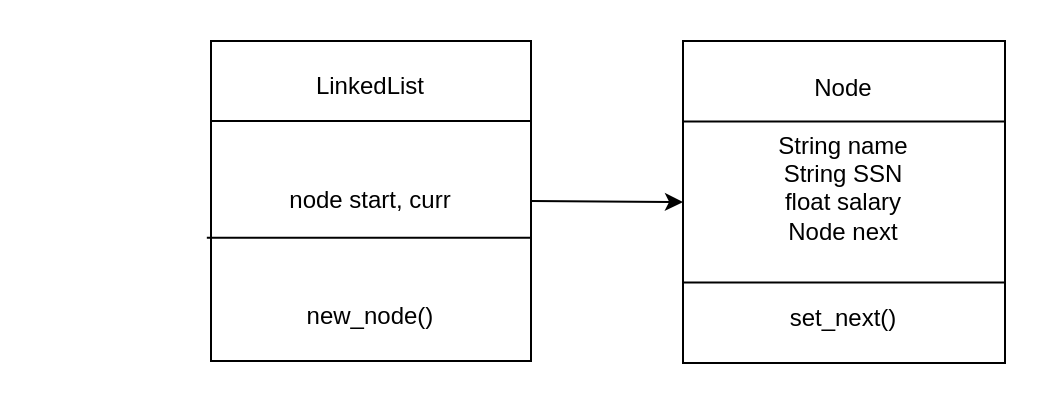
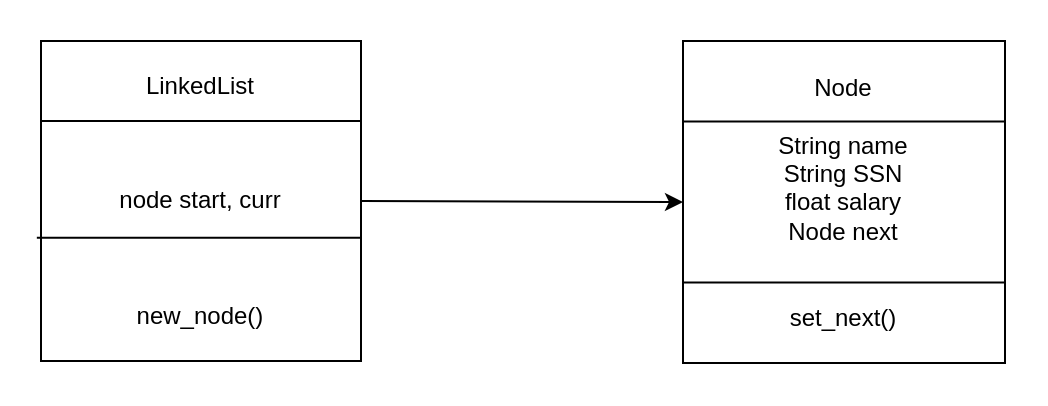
node "LinkedList node start, curr new_node()": moved (371, 201) -> (201, 201)
